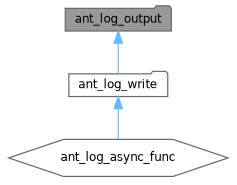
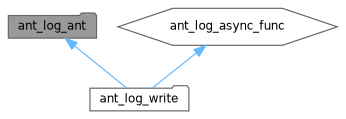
node "ant_log_output": label "ant_log_output" -> "ant_log_ant"
edge "ant_log_async_func" -> "ant_log_write": reversed
